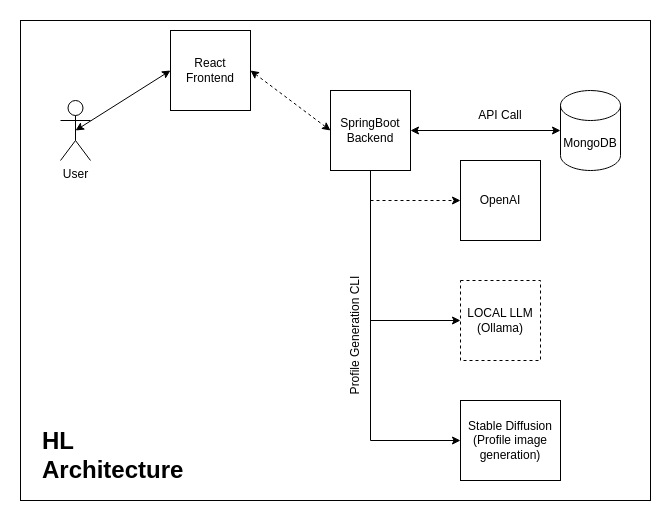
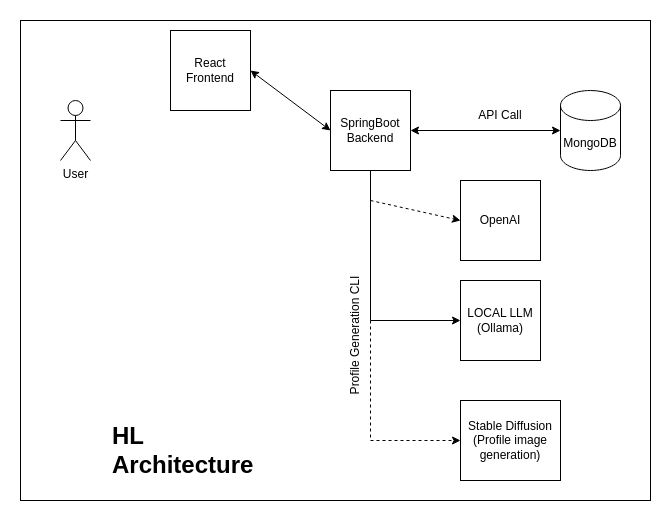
edge "React Frontend" -- "User": removed
edge "React Frontend" -- "SpringBoot Backend": style dashed -> solid
node "OpenAI": moved (501, 201) -> (501, 221)
node "LOCAL LLM (Ollama)": style dashed -> solid
edge "SpringBoot Backend" -> "Stable Diffusion (Profile image generation)": style solid -> dashed
node "HL Architecture": moved (131, 451) -> (201, 446)
